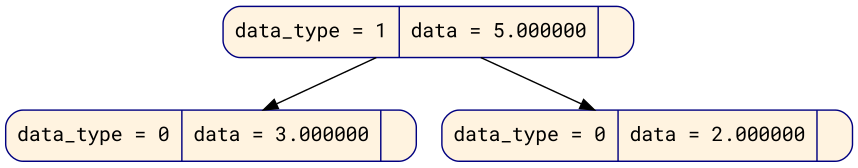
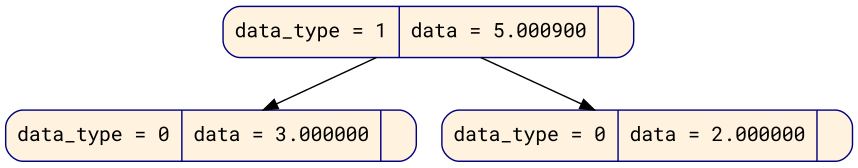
node "data_type = 1": text "data = 5.000000" -> "data = 5.000900"
